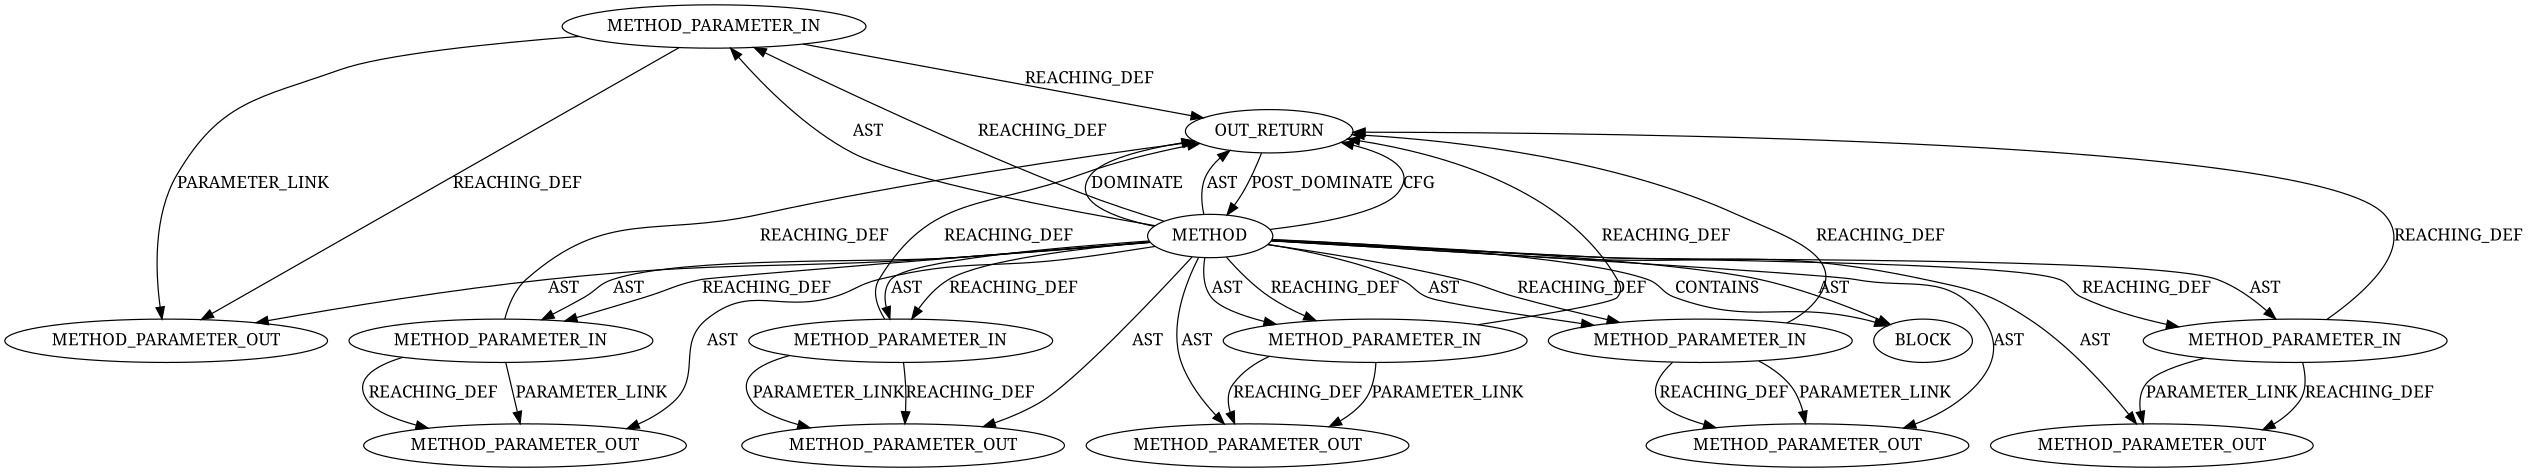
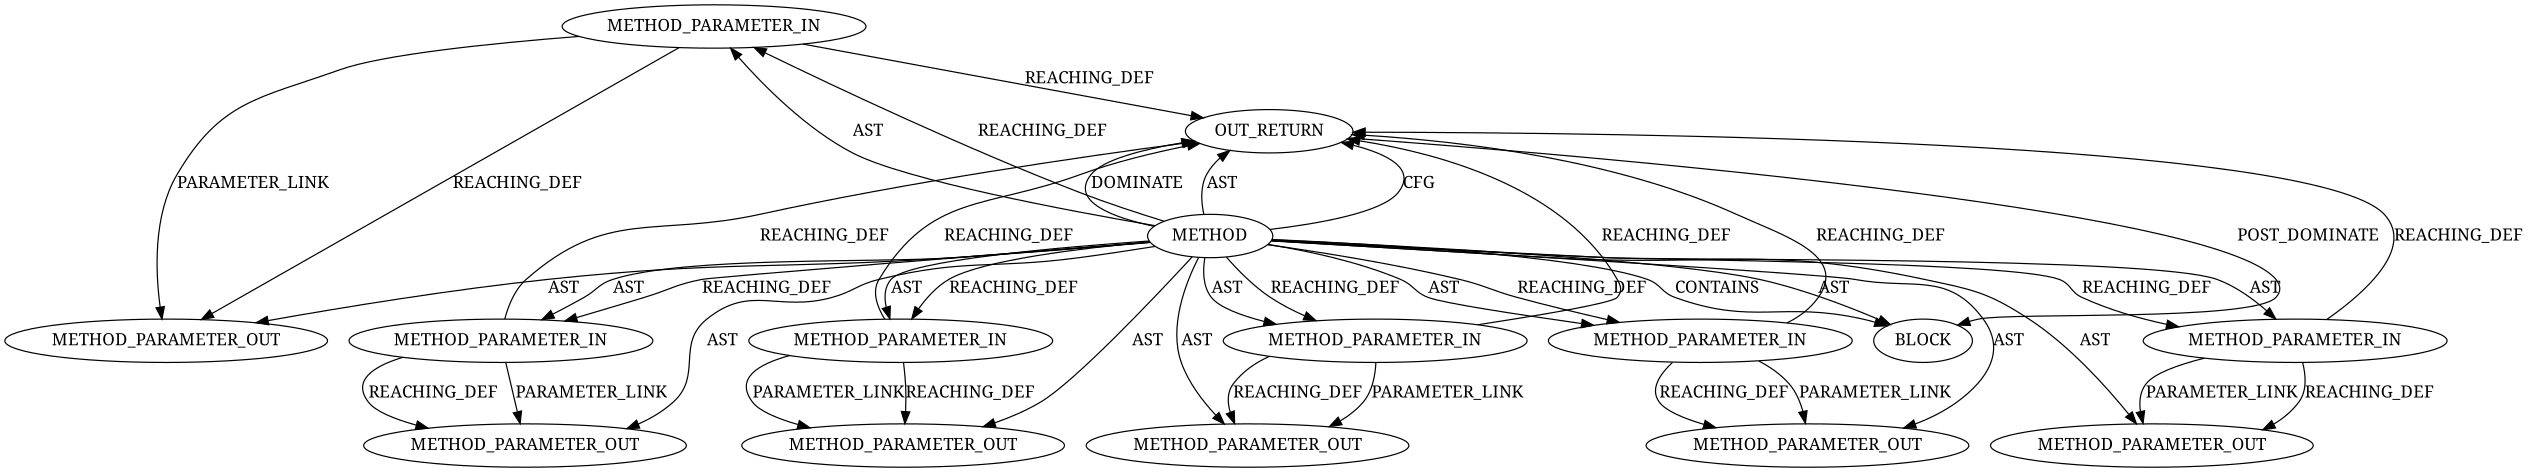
edge "OUT_RETURN" -> "METHOD": now "OUT_RETURN" -> "BLOCK"
